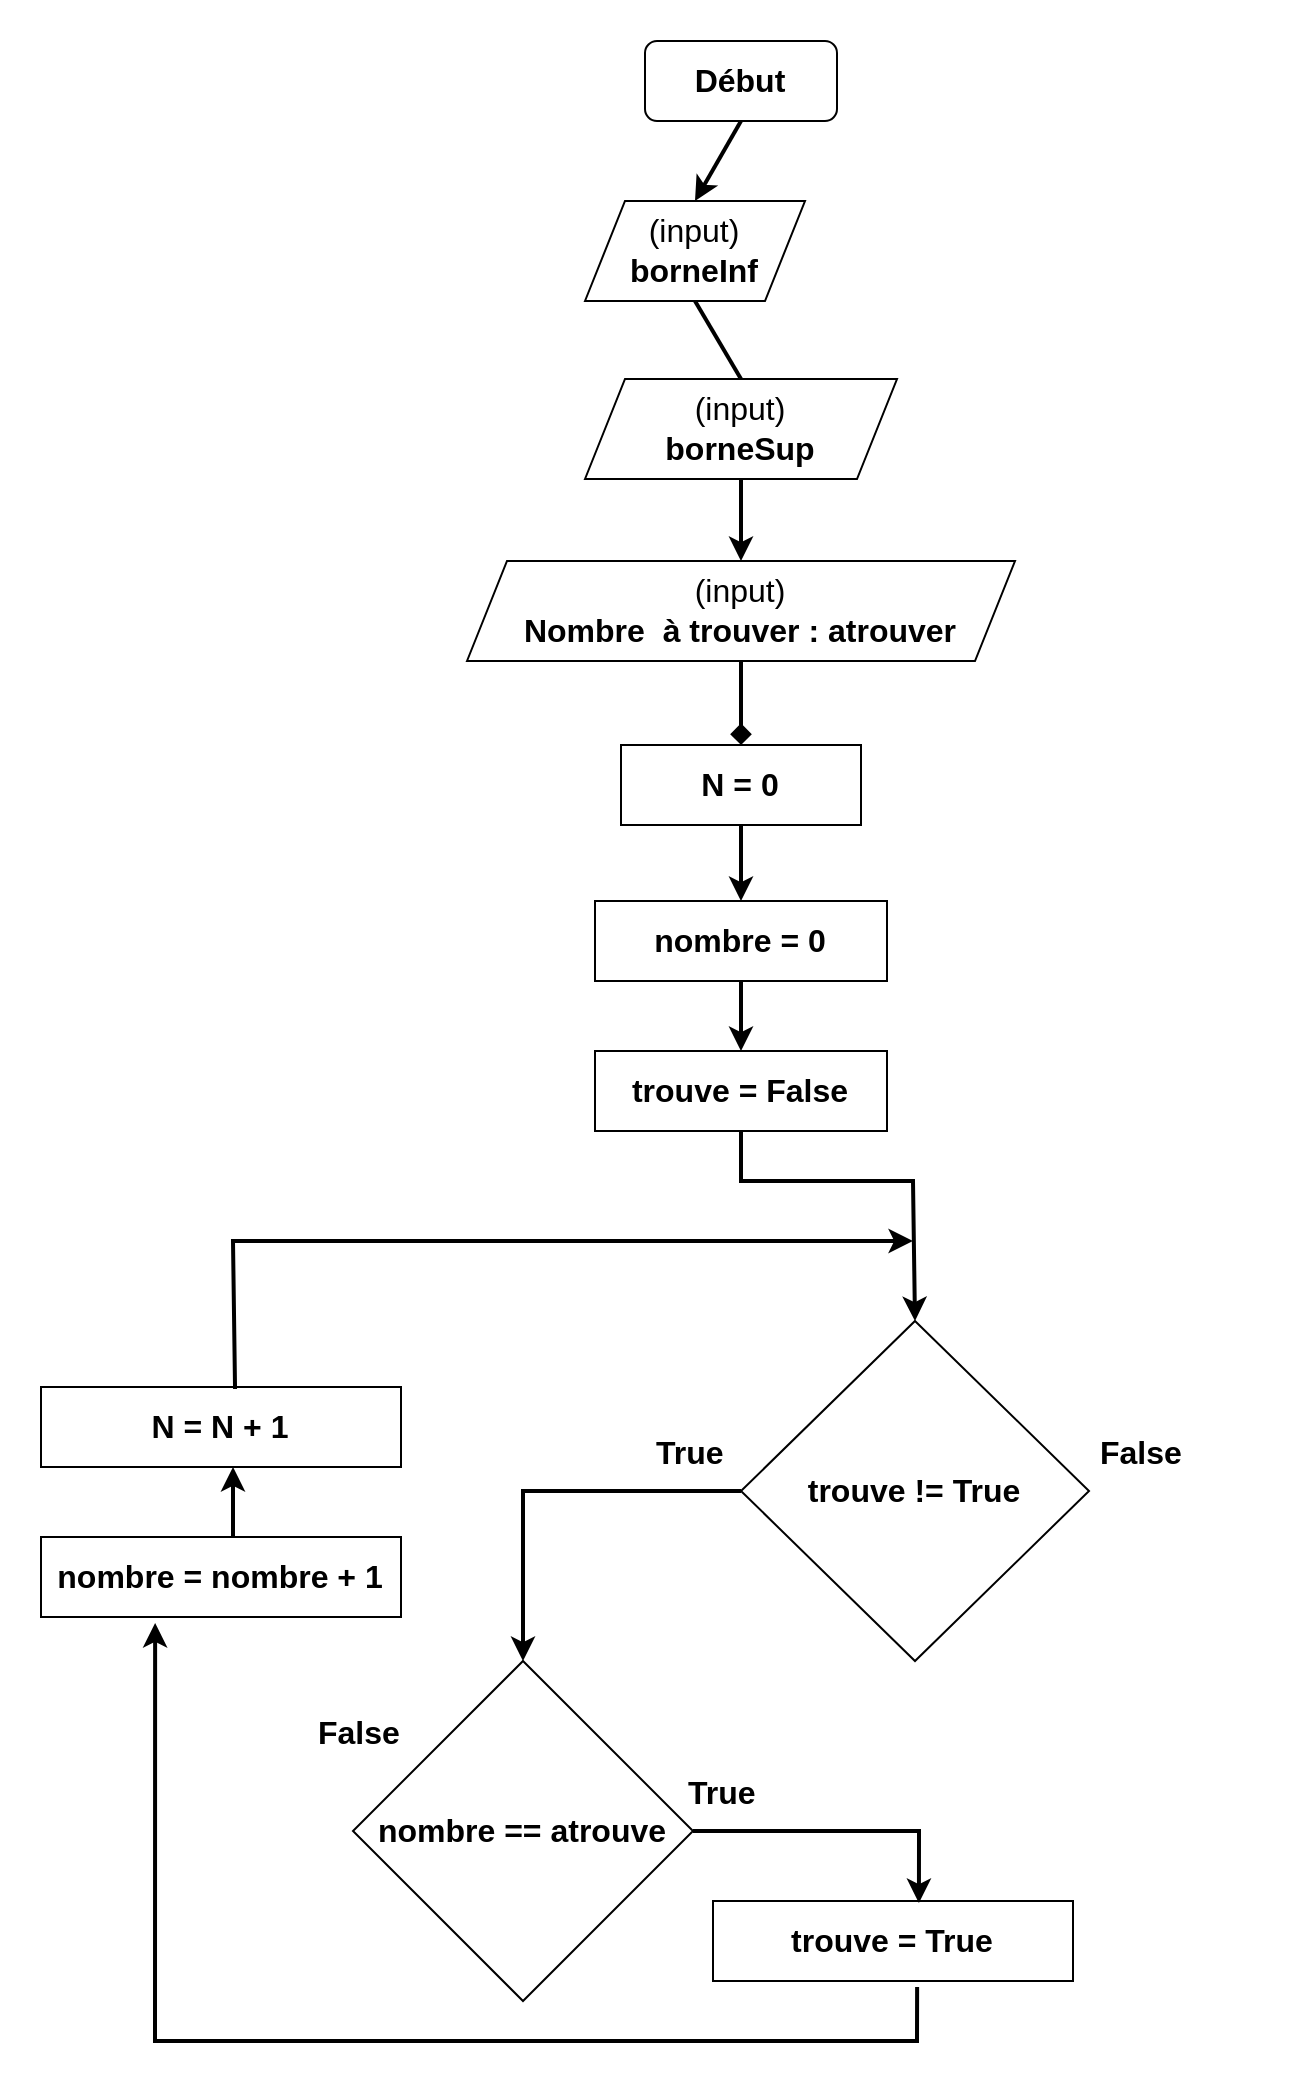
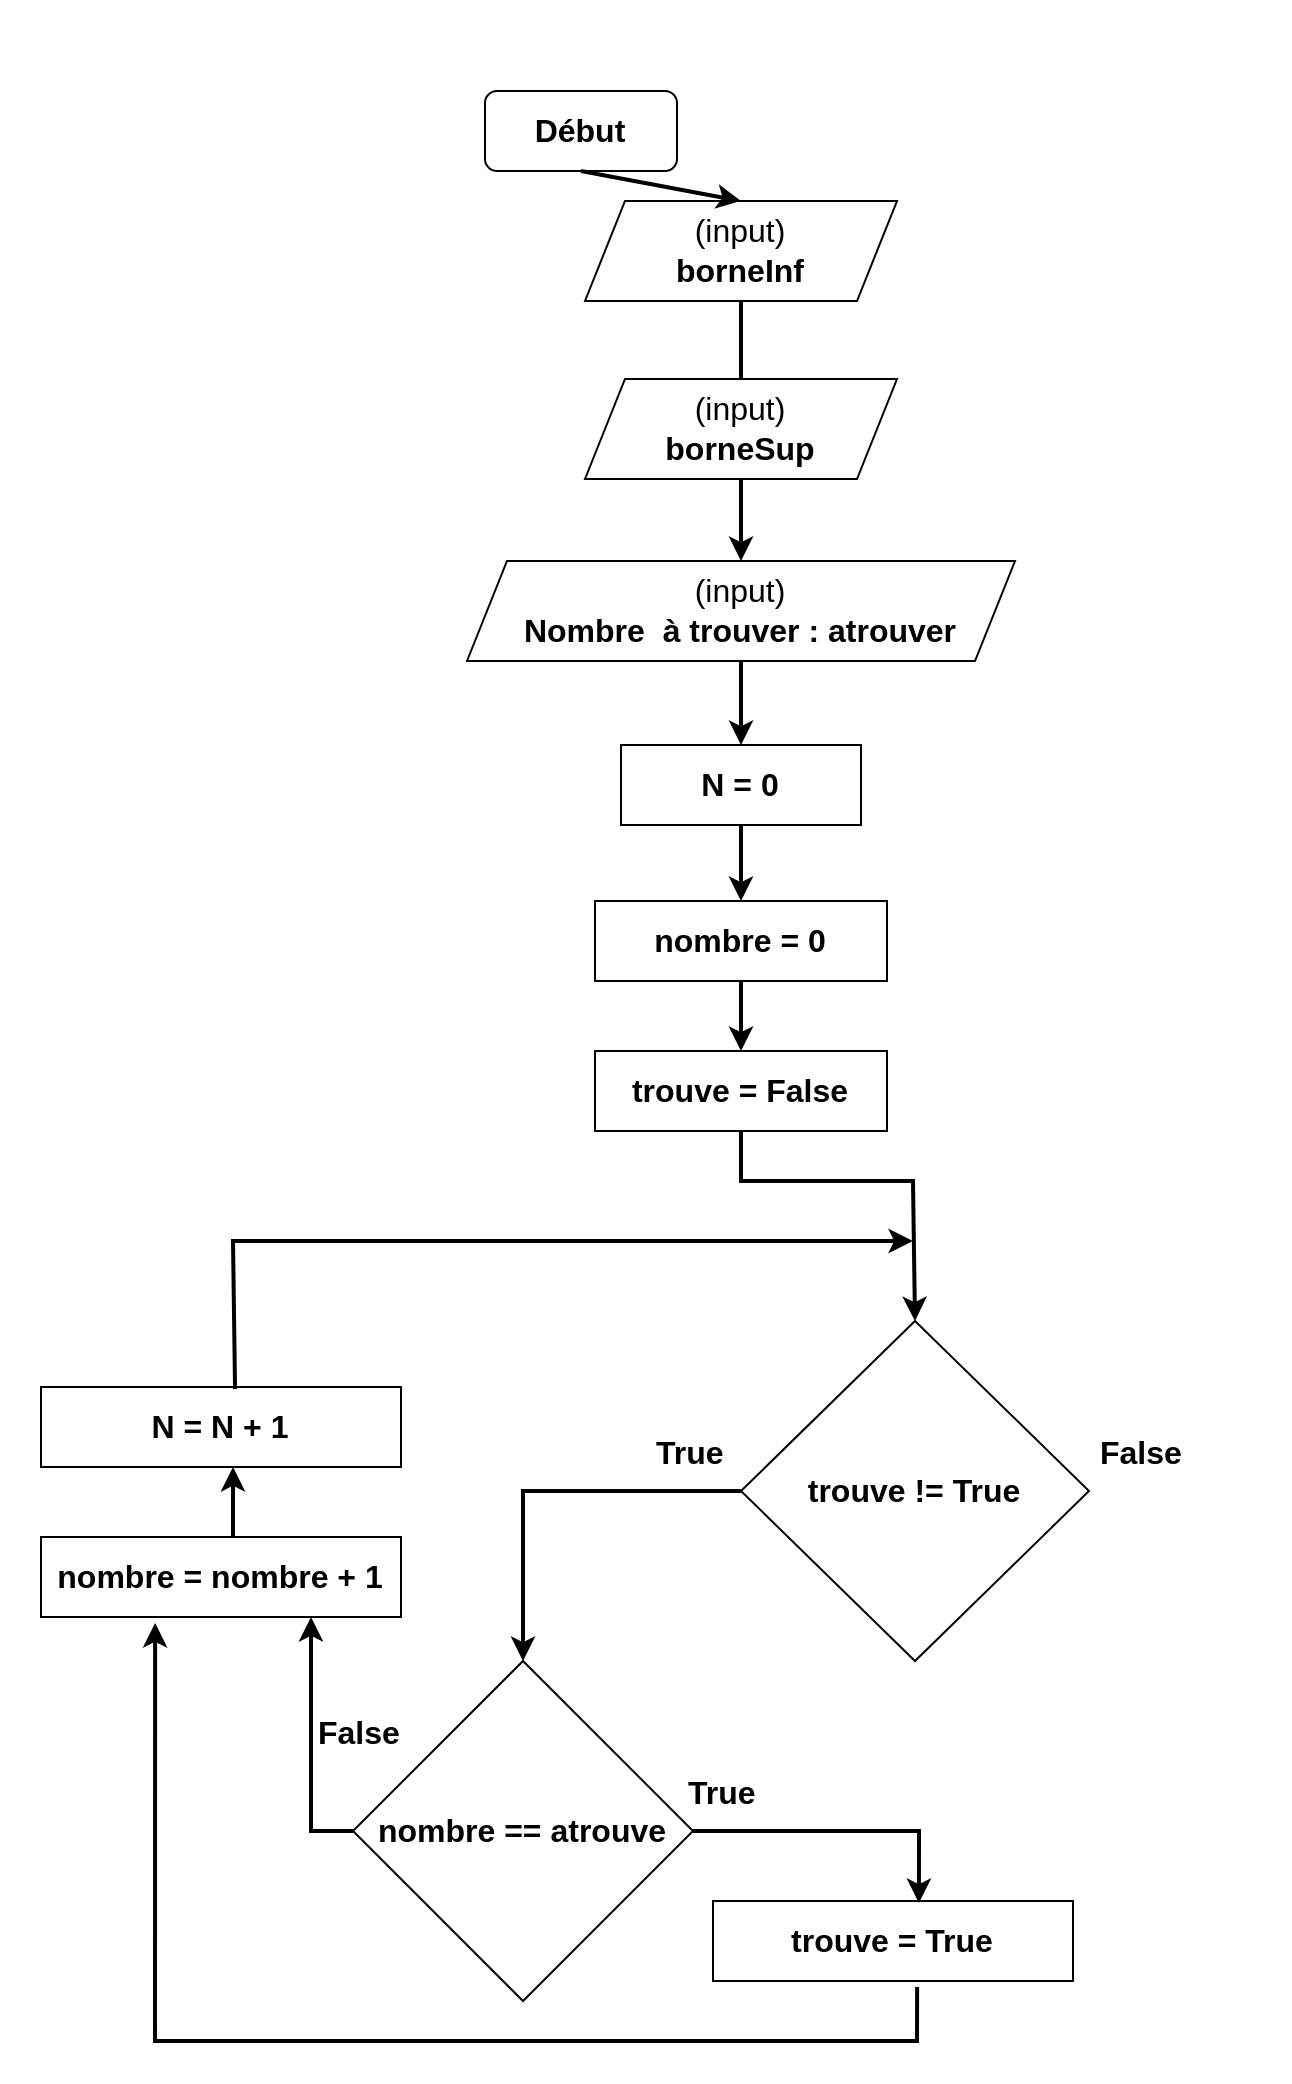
node "Début": moved (741, 81) -> (581, 131)
node "(input) borneInf": size 220x100 -> 312x100
edge "(input) Nombre à trouver : atrouver" -> "N = 0": arrowhead diamond -> classic
edge "nombre == atrouve" -> "nombre = nombre + 1": added
